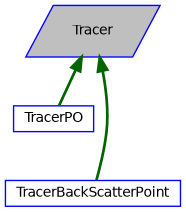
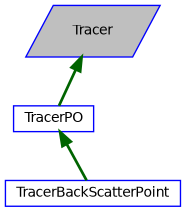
edge "TracerBackScatterPoint" -> "Tracer": now "TracerBackScatterPoint" -> "TracerPO"
